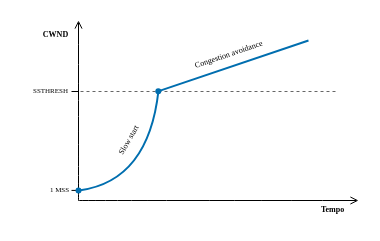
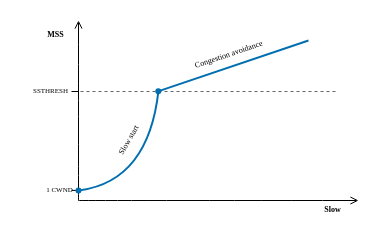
node "CWND": label "CWND" -> "MSS"
node "1 MSS": label "1 MSS" -> "1 CWND"
node "Tempo": label "Tempo" -> "Slow"
